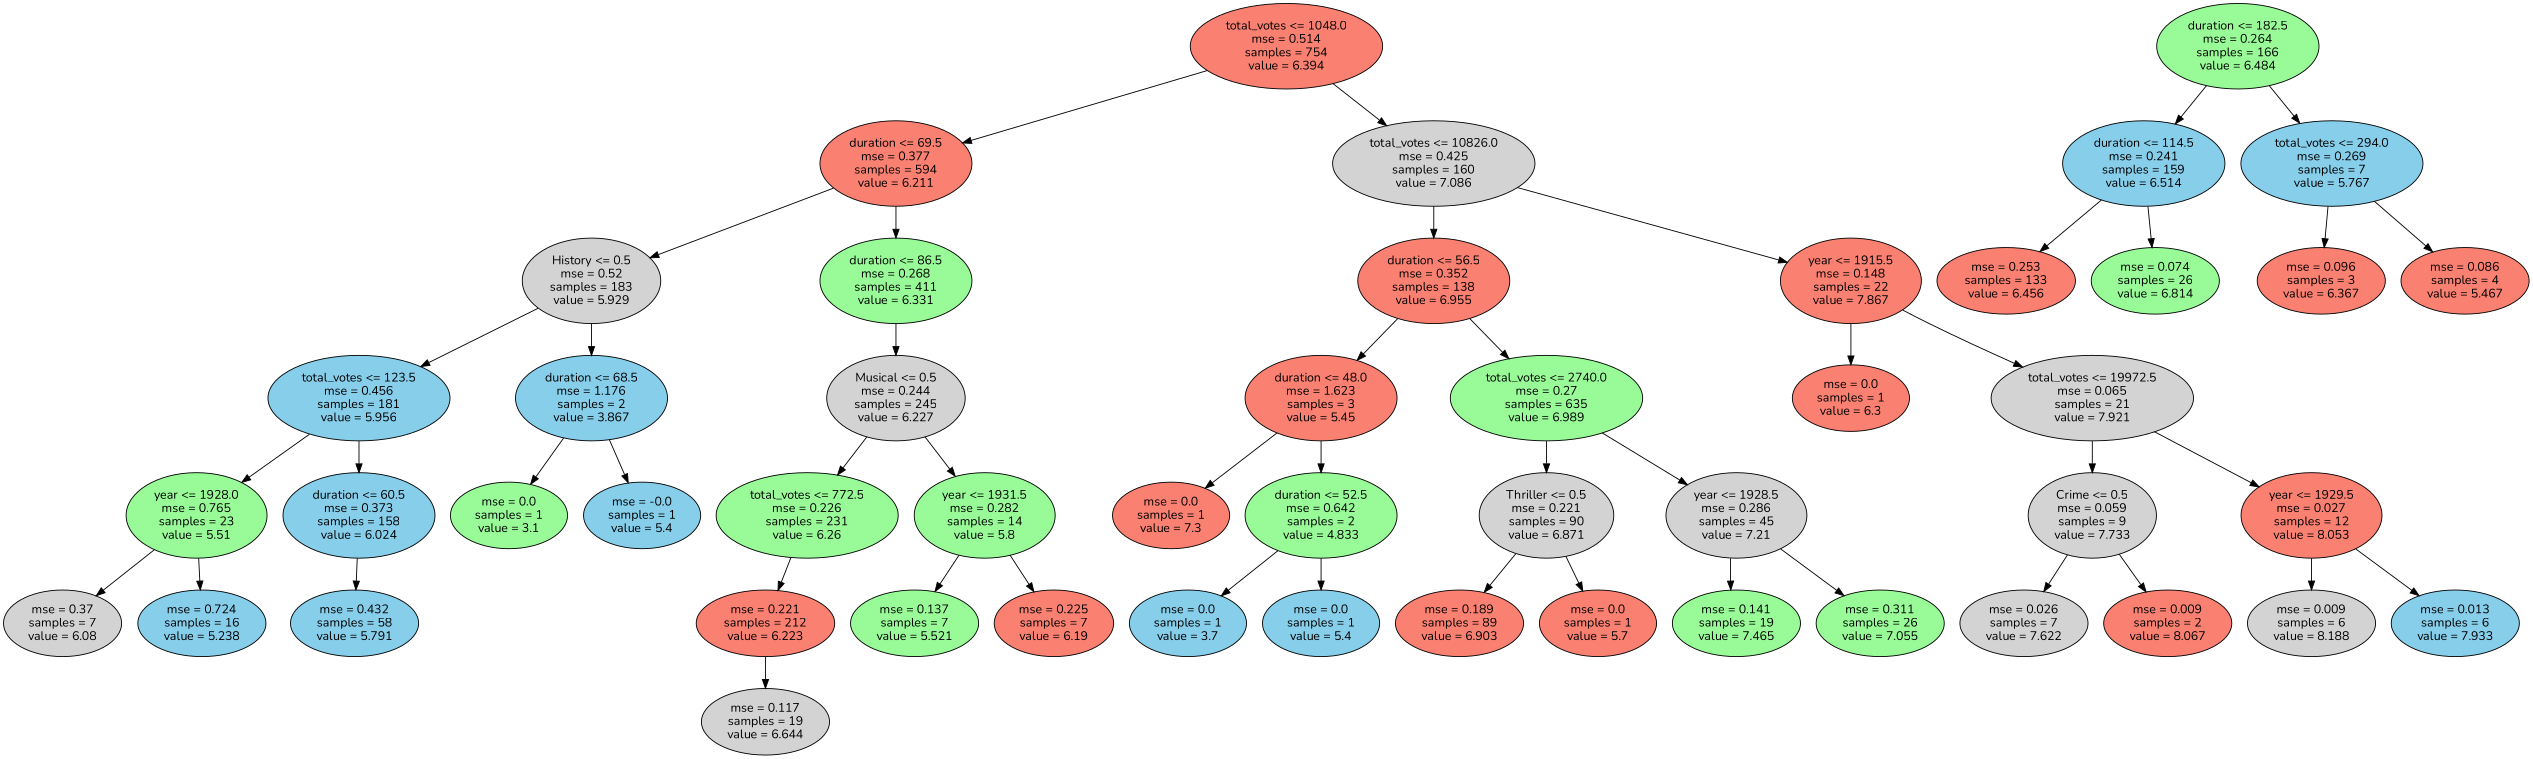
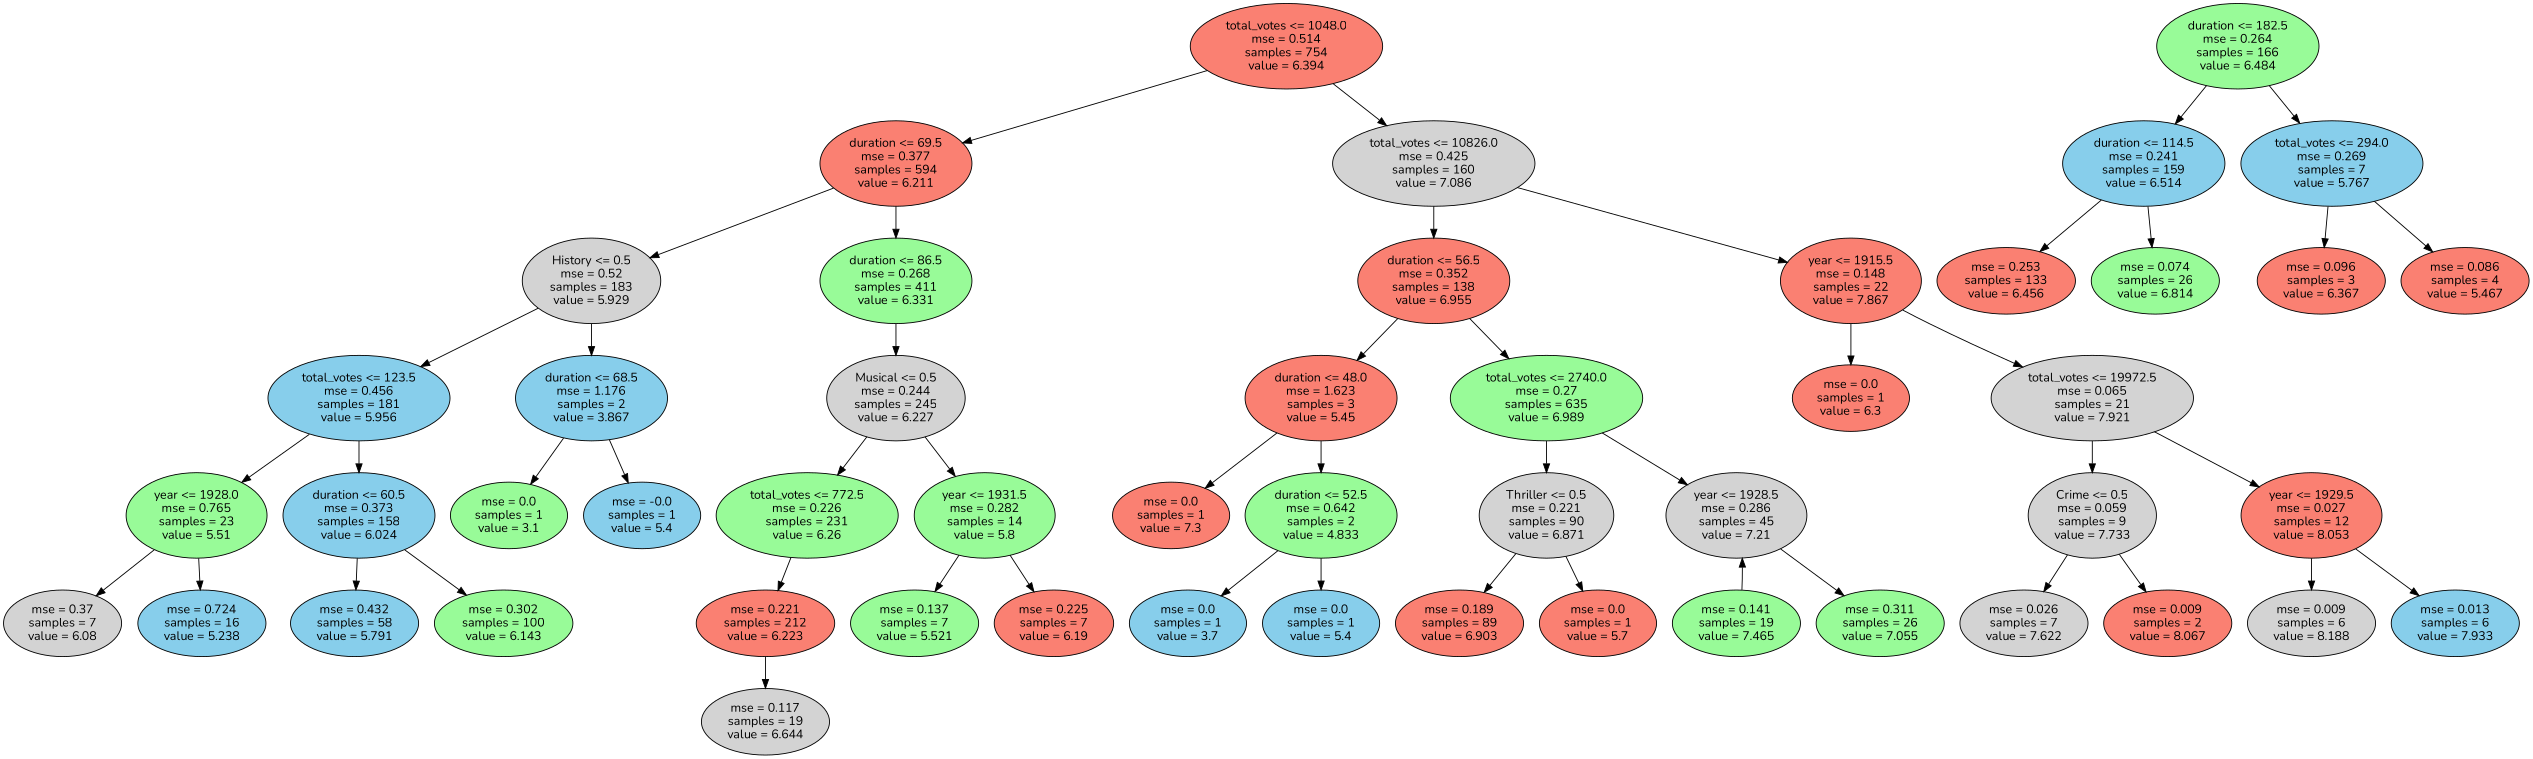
edge "year <= 1928.5 mse = 0.286 samples = 45 value = 7.21" -> "mse = 0.141 samples = 19 value = 7.465": reversed
node "mse = 0.302 samples = 100 value = 6.143": added
